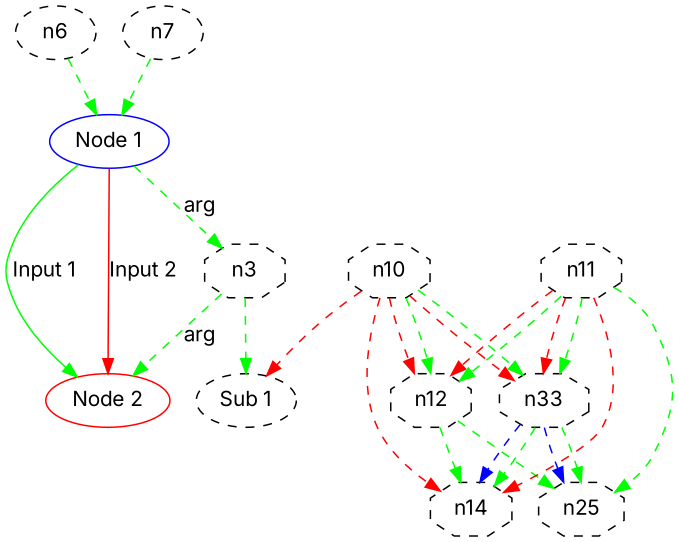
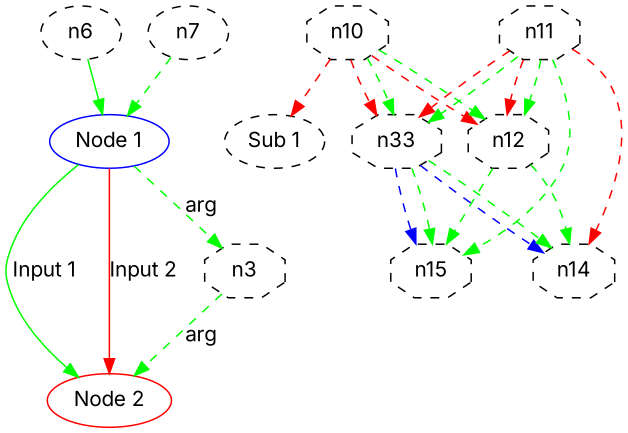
edge "n6" -> "Node 1": style dashed -> solid
edge "n3" -> "Sub 1": removed
edge "n10" -> "n14": removed
node "n25": label "n25" -> "n15"
